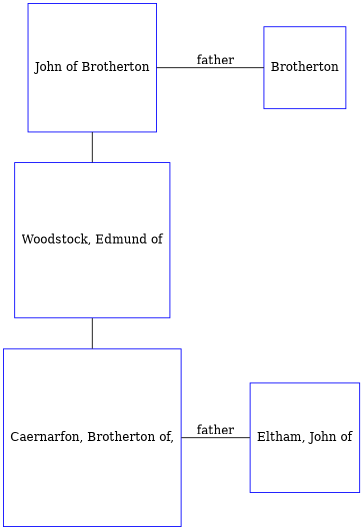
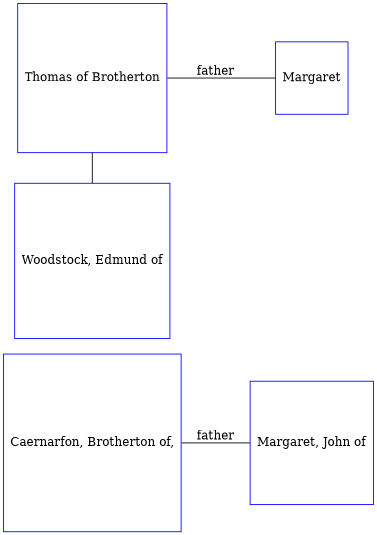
node "John of Brotherton": label "John of Brotherton" -> "Thomas of Brotherton"
node "Brotherton": label "Brotherton" -> "Margaret"
edge "Woodstock, Edmund of" -- "Caernarfon, Brotherton of,": removed
node "Eltham, John of": label "Eltham, John of" -> "Margaret, John of"
